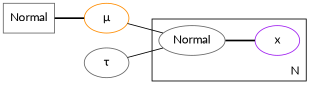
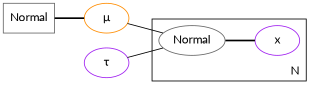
node "τ": color gray40 -> purple
